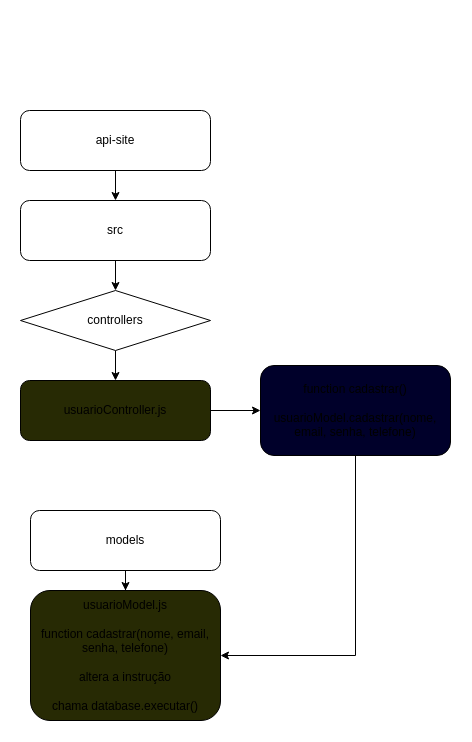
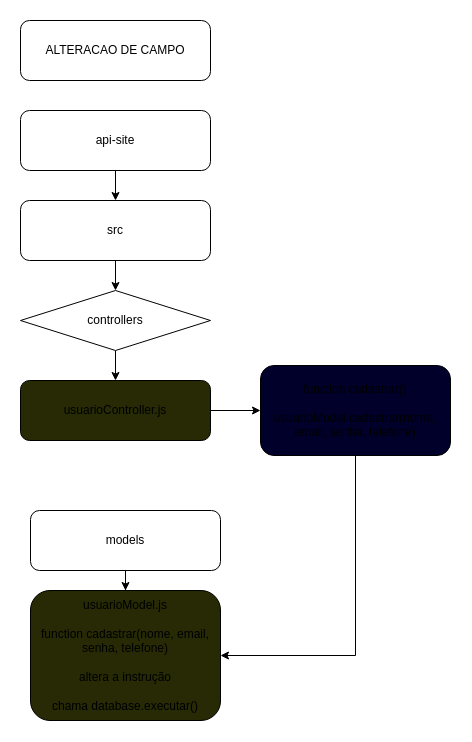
node "ALTERACAO DE CAMPO": added
